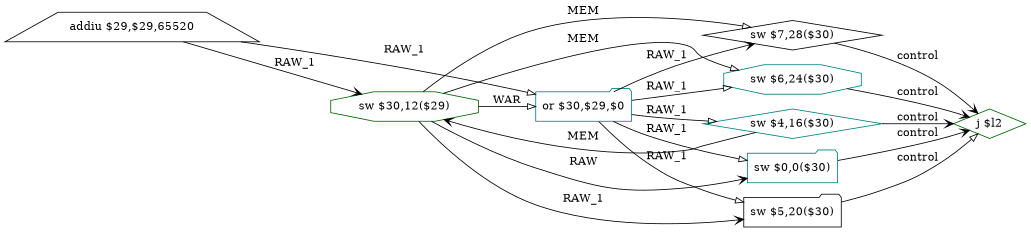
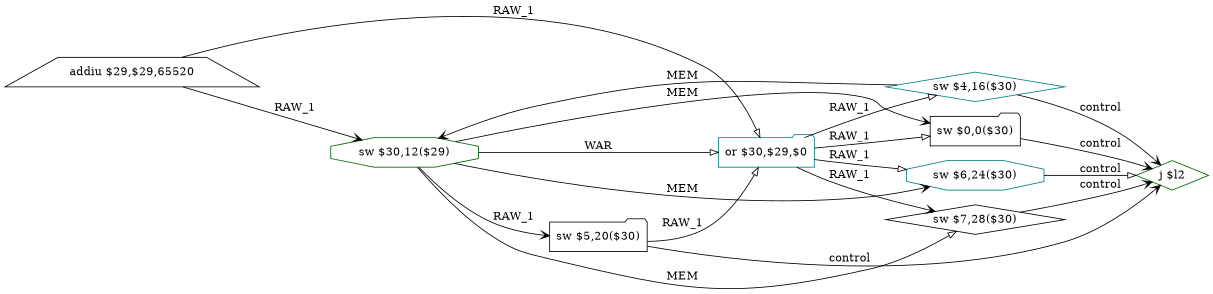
edge "sw $30,12($29)" -> "sw $6,24($30)": arrowhead onormal -> vee
edge "sw $6,24($30)" -> "j $l2": arrowhead vee -> onormal
edge "sw $30,12($29)" -> "sw $0,0($30)": label "RAW" -> "MEM"
node "sw $0,0($30)": color teal -> black
edge "or $30,$29,$0" -> "sw $5,20($30)": reversed
edge "sw $5,20($30)" -> "j $l2": arrowhead onormal -> vee
